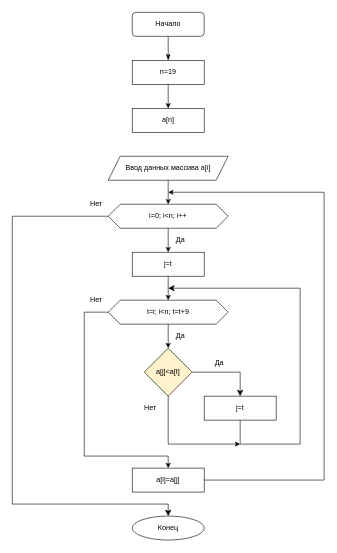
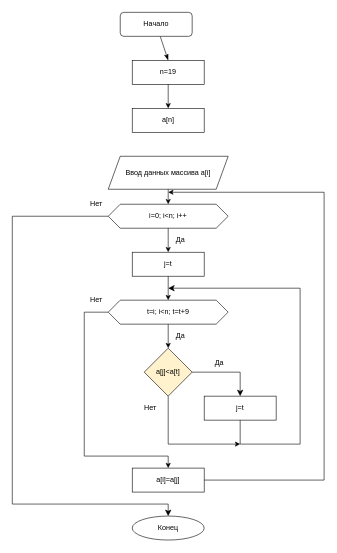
node "Начало": moved (168, 24) -> (156, 24)
node "Ввод данных массива a[i]": size 120x24 -> 120x33
